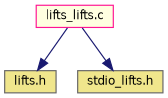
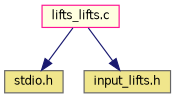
node "lifts.h": label "lifts.h" -> "stdio.h"
node "stdio_lifts.h": label "stdio_lifts.h" -> "input_lifts.h"
